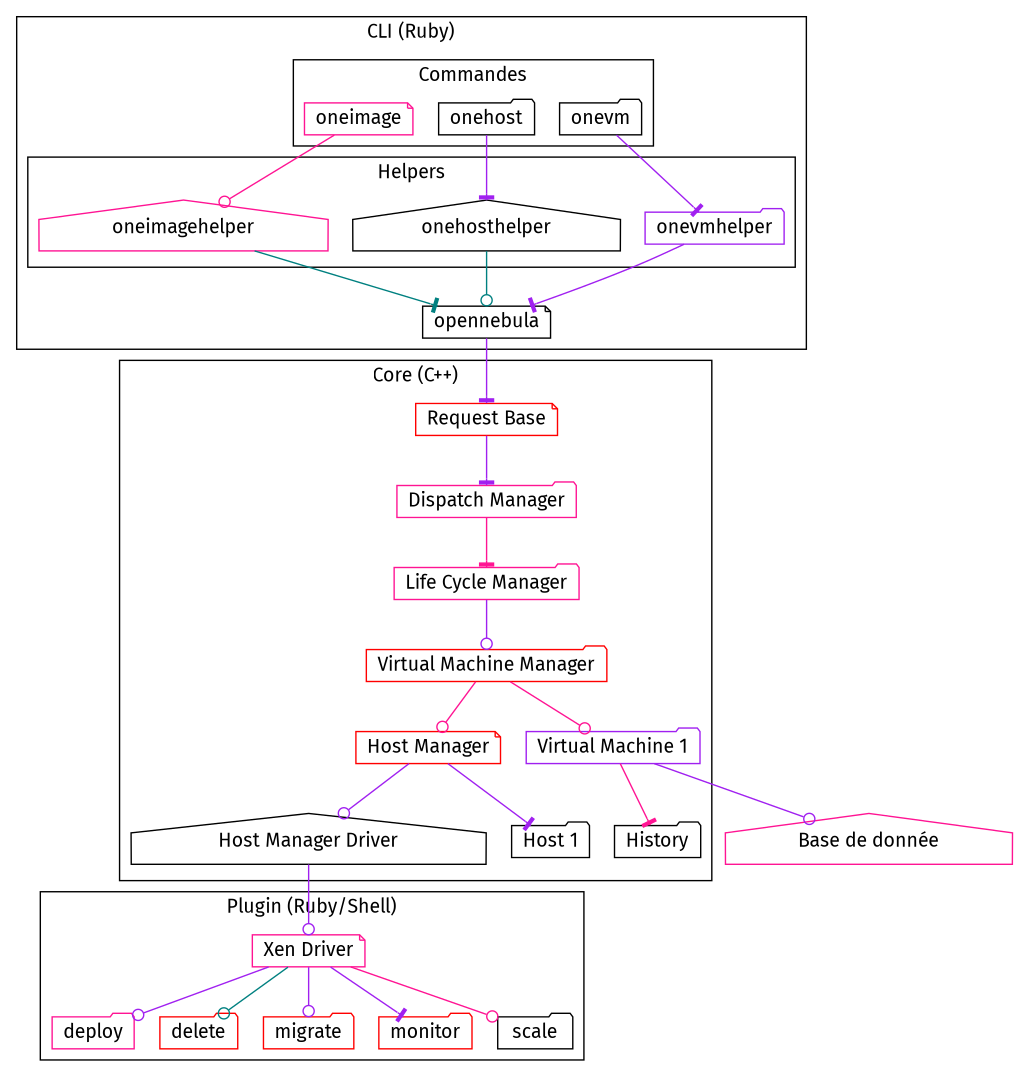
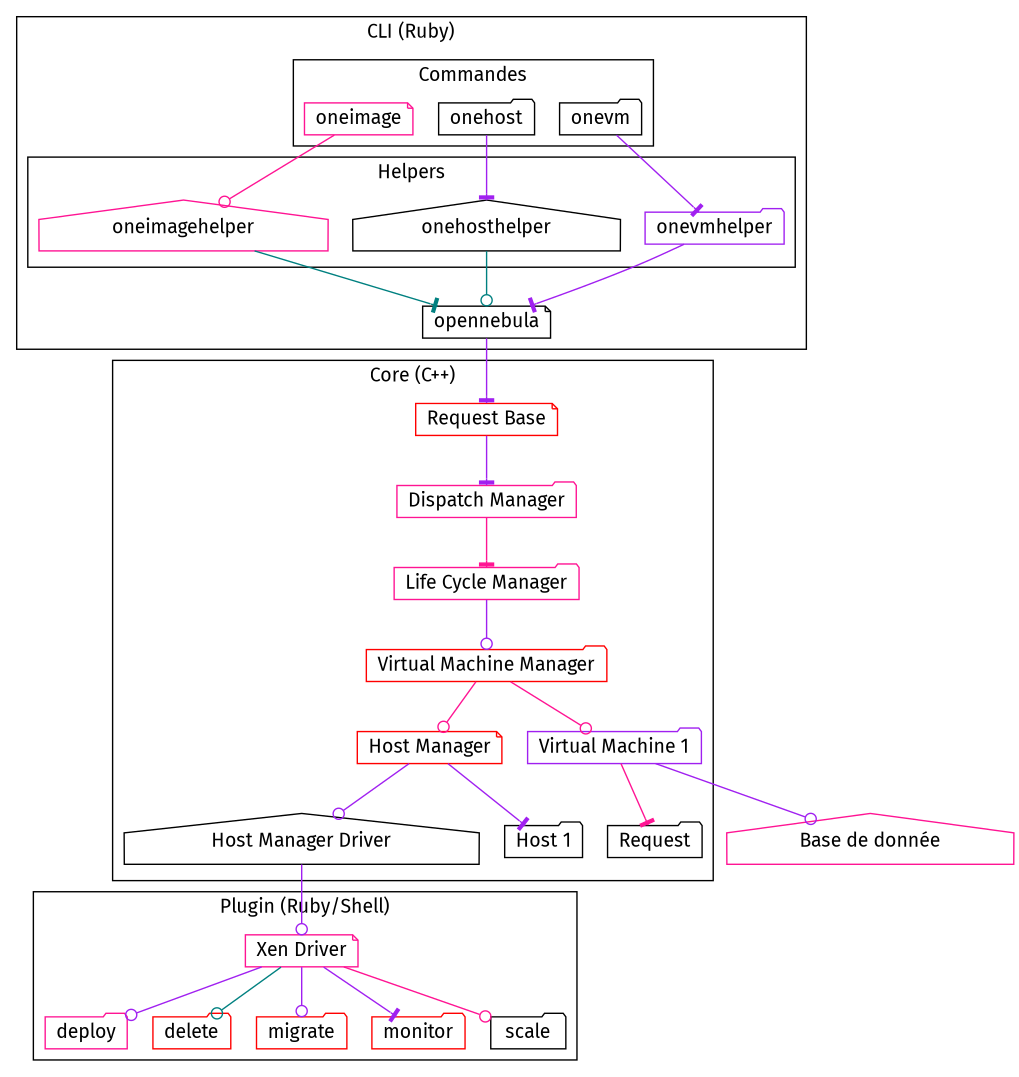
node "History": label "History" -> "Request"
